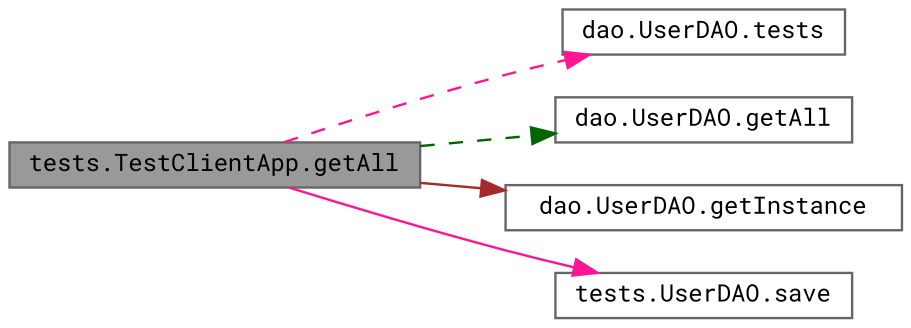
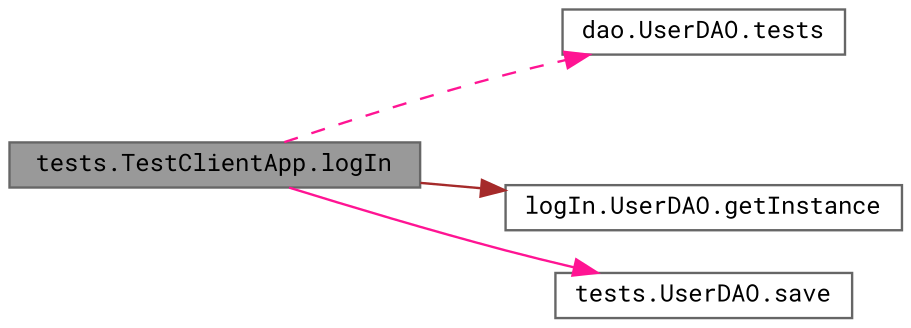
node "dao.UserDAO.getAll": removed
node "tests.TestClientApp.getAll": label "tests.TestClientApp.getAll" -> "tests.TestClientApp.logIn"
node "dao.UserDAO.getInstance": label "dao.UserDAO.getInstance" -> "logIn.UserDAO.getInstance"
